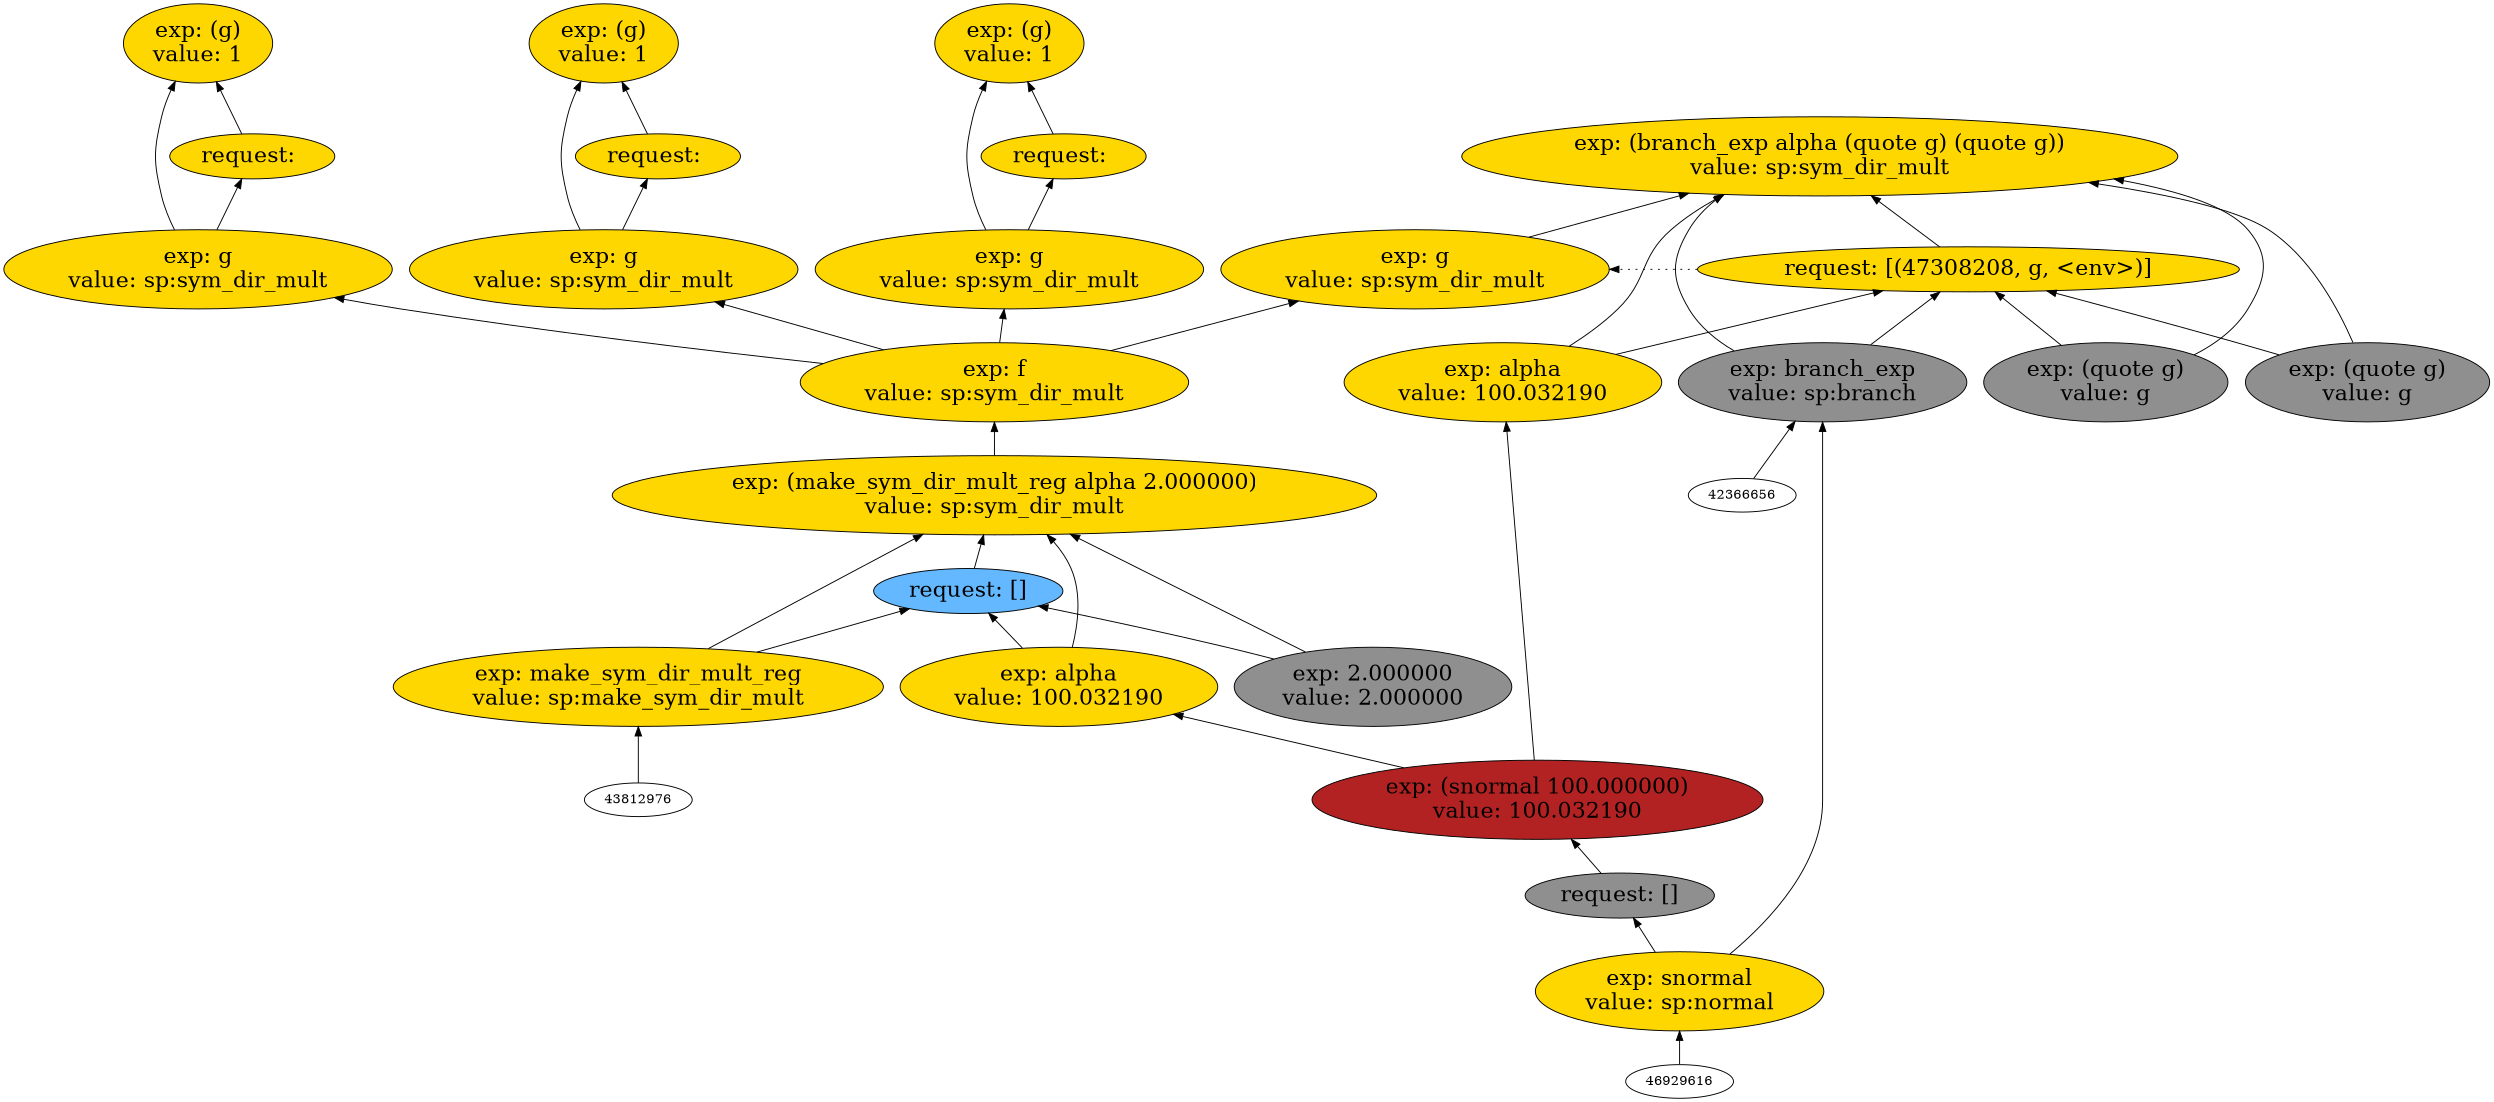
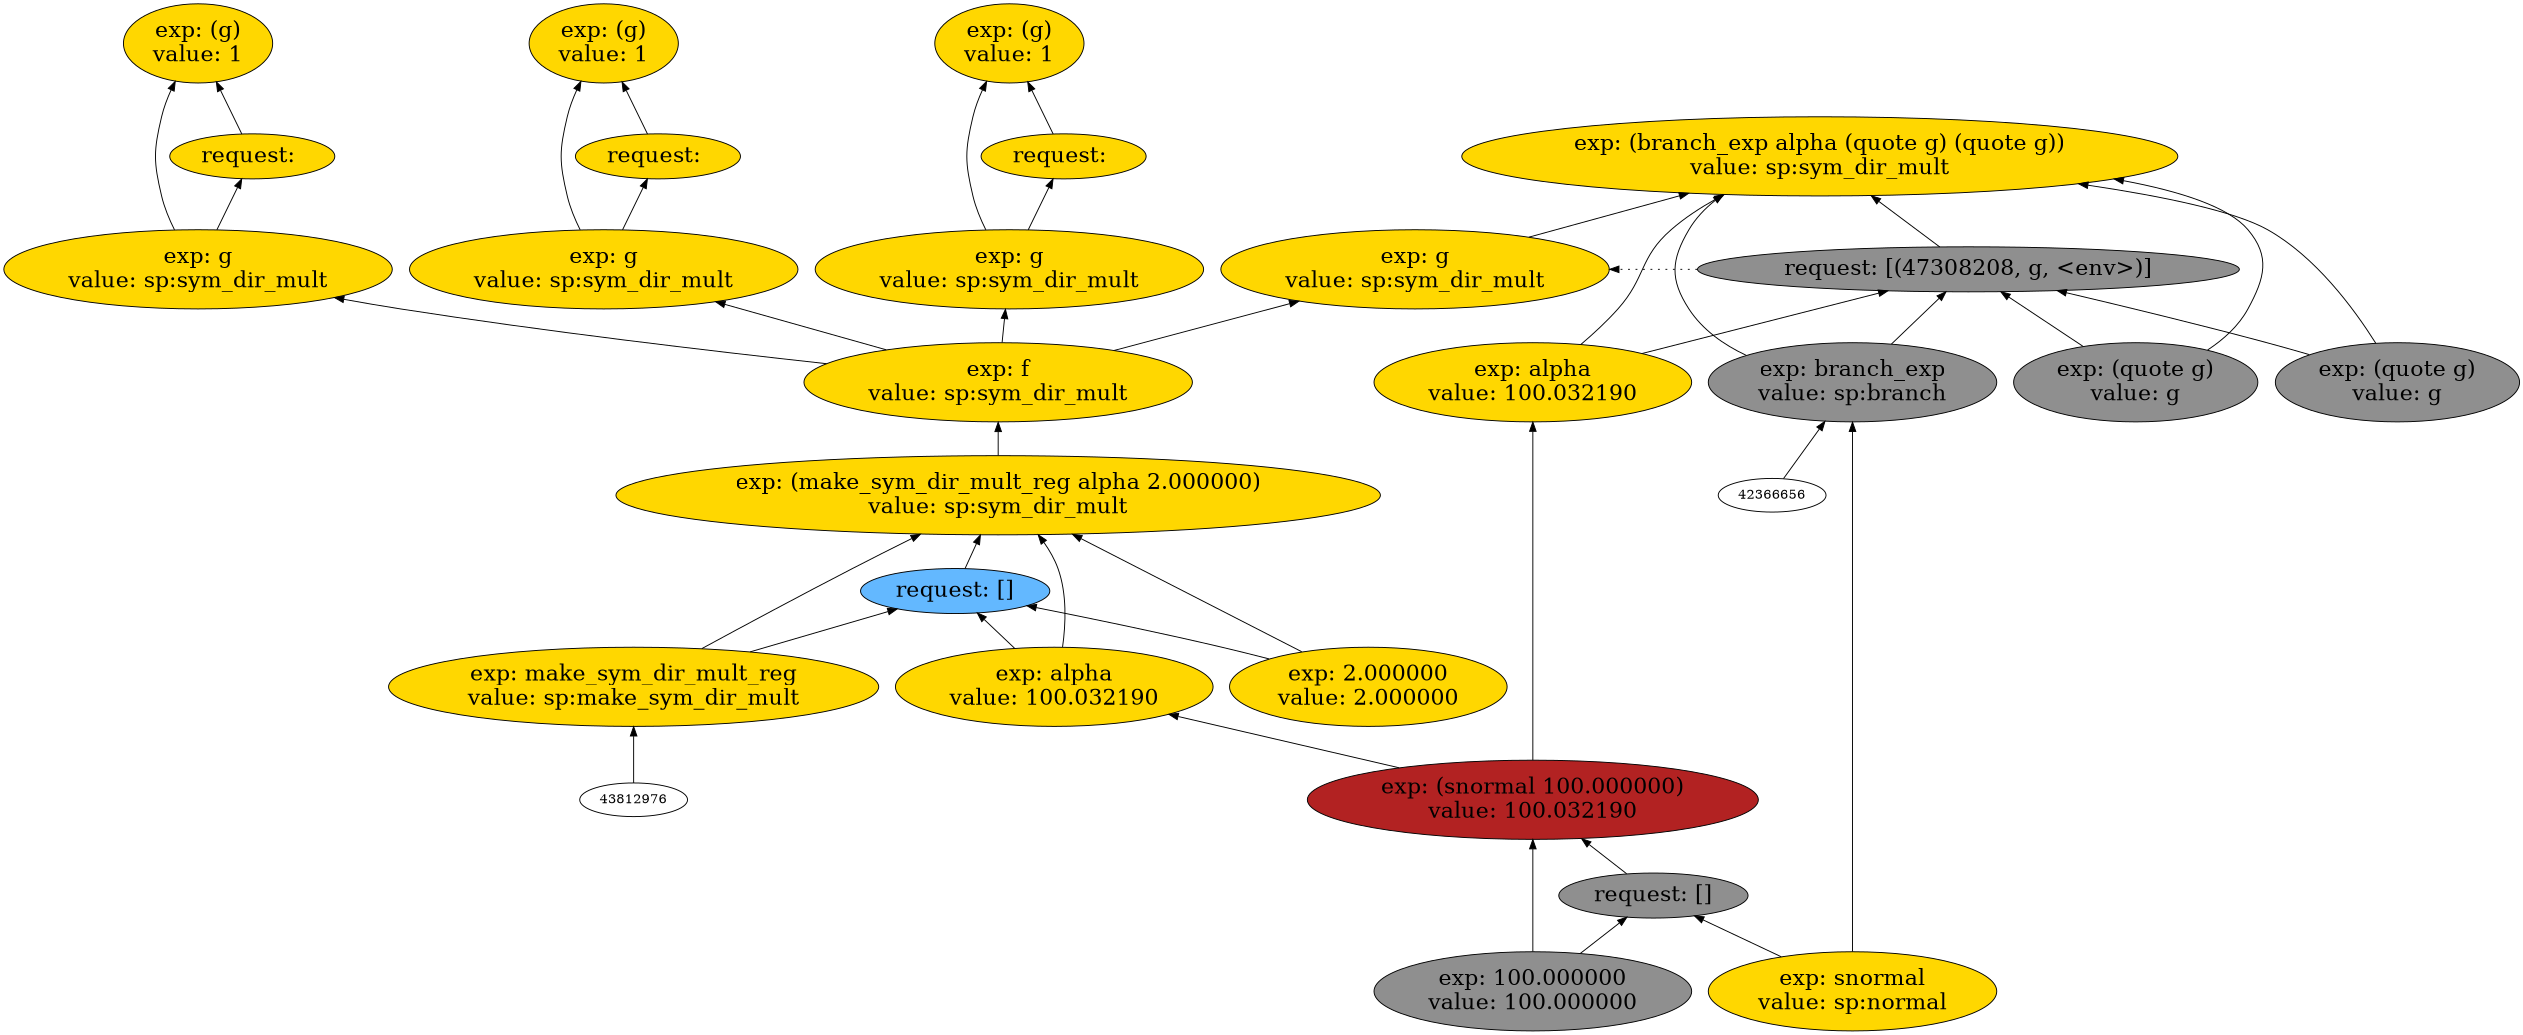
node "request: [(47308208, g, <env>)]": fillcolor gold -> grey56
node "exp: 2.000000 value: 2.000000": fillcolor grey56 -> gold
node "exp: 100.000000 value: 100.000000": added
node "46929616": removed
